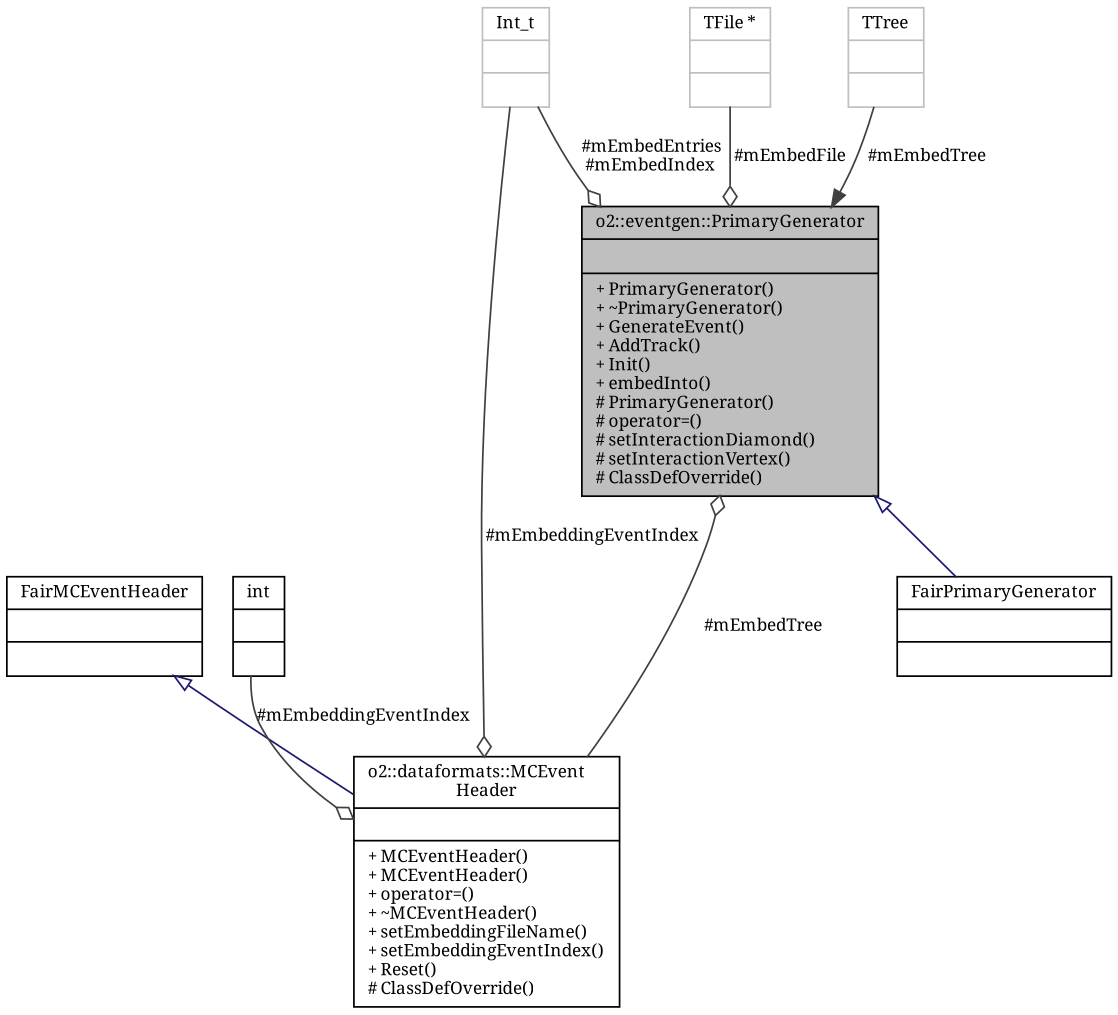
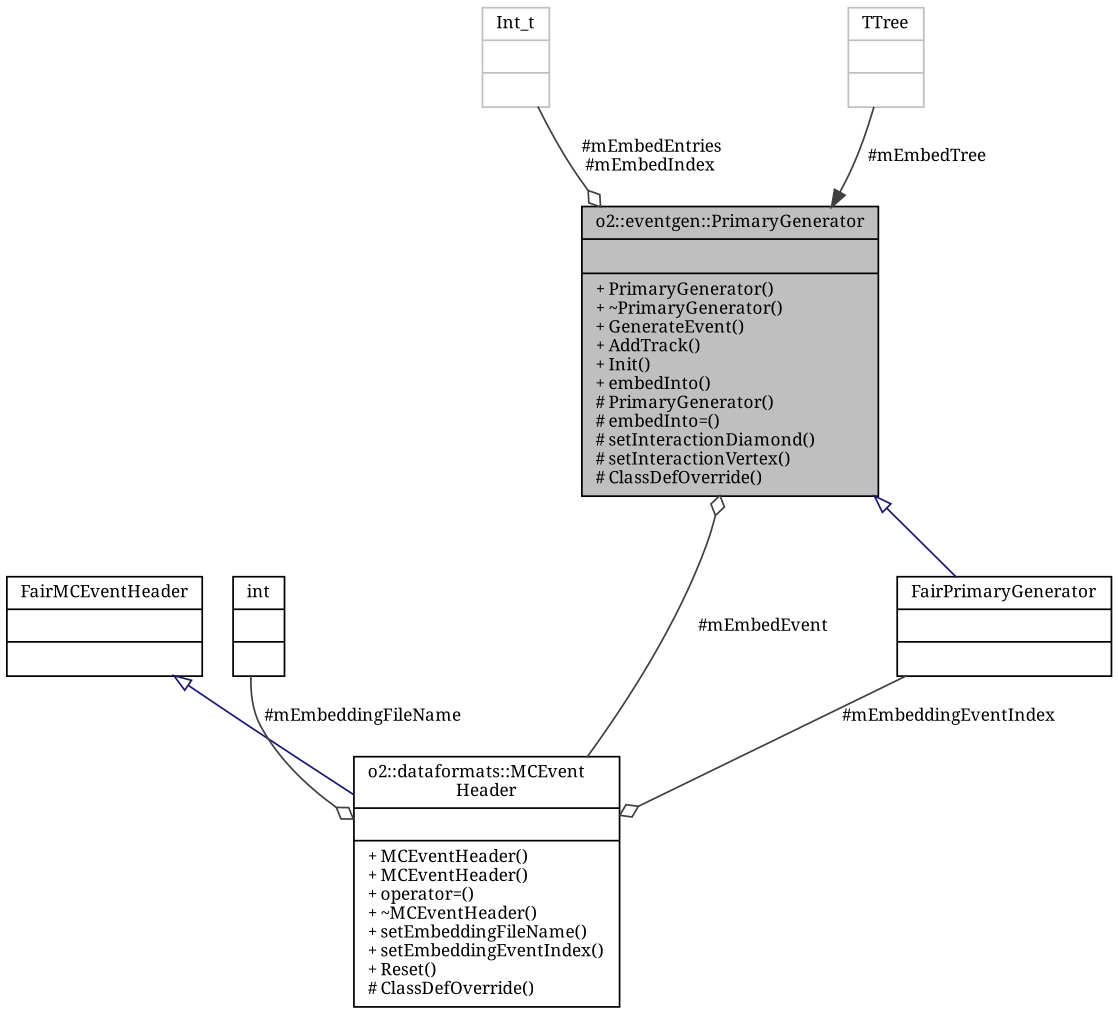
node "TFile *": removed
edge "Int_t" -> "o2::dataformats::MCEvent": now "FairPrimaryGenerator" -> "o2::dataformats::MCEvent"
node "o2::eventgen::PrimaryGenerator": text "# operator=()" -> "# embedInto=()"
edge "o2::dataformats::MCEvent" -> "o2::eventgen::PrimaryGenerator": label " #mEmbedTree" -> " #mEmbedEvent"
edge "int" -> "o2::dataformats::MCEvent": label " #mEmbeddingEventIndex" -> " #mEmbeddingFileName"
